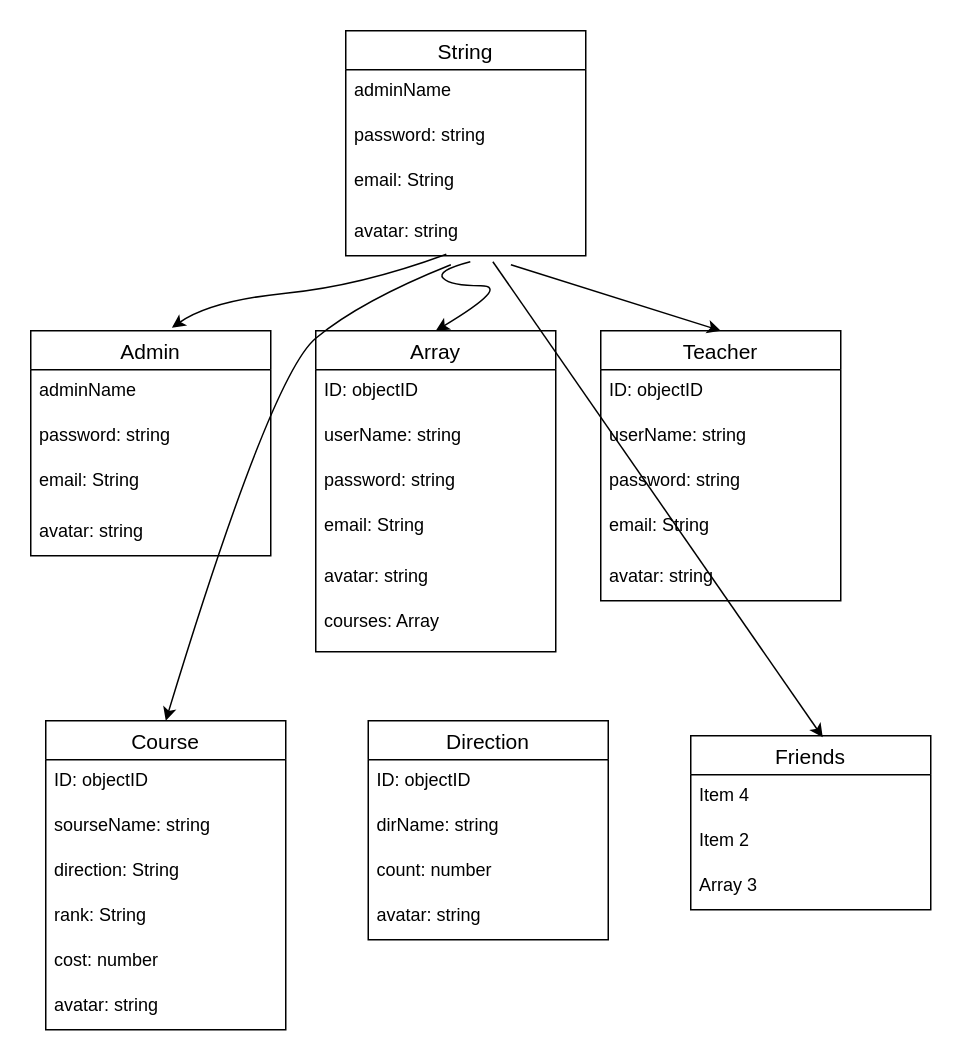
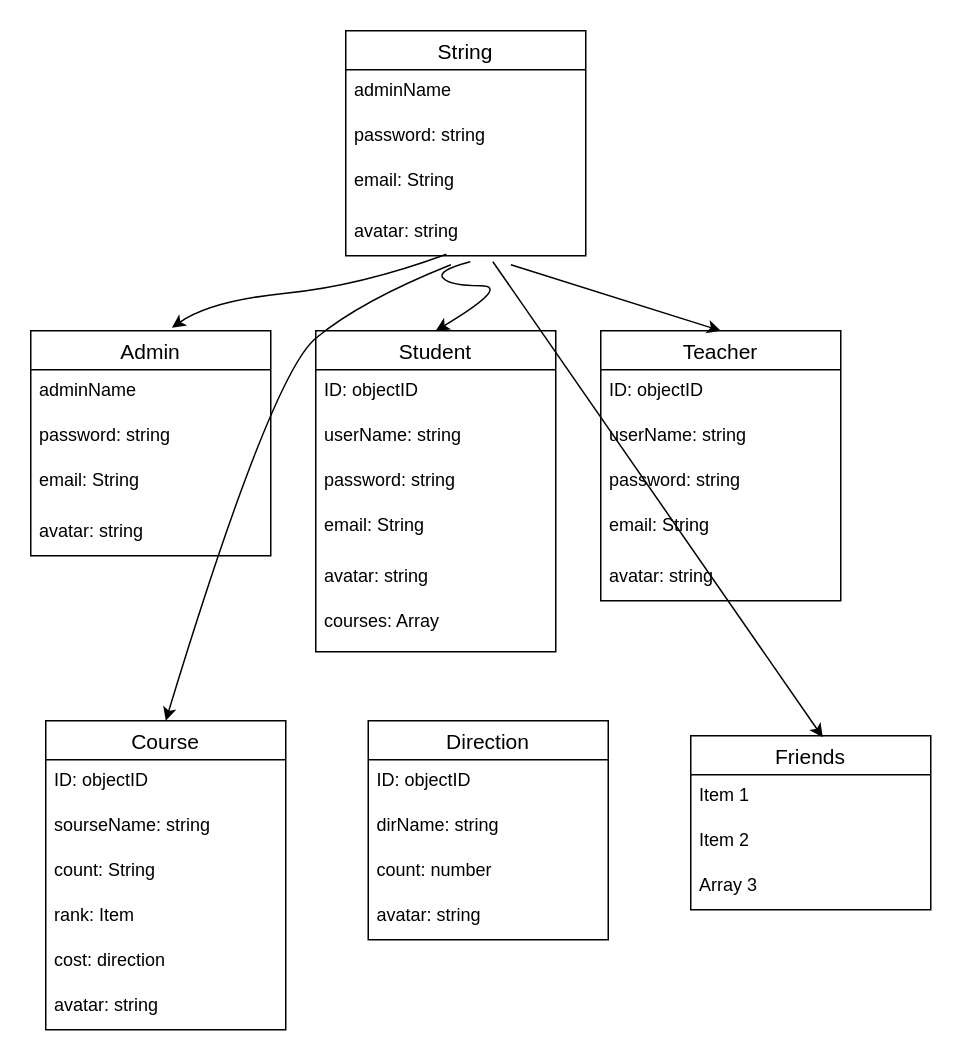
node "Array": label "Array" -> "Student"
node "Item 4": label "Item 4" -> "Item 1"
node "direction: String": label "direction: String" -> "count: String"
node "rank: String": label "rank: String" -> "rank: Item"
node "cost: number": label "cost: number" -> "cost: direction"
